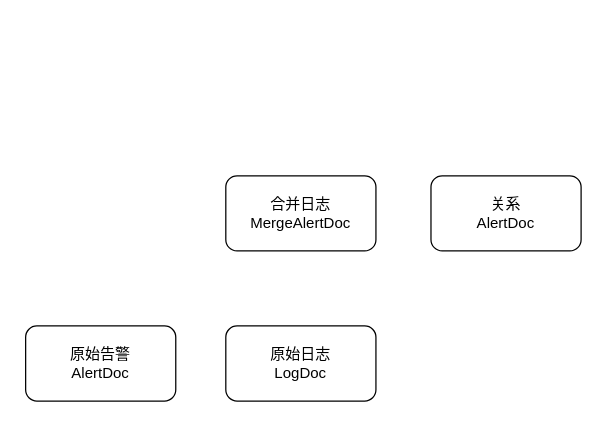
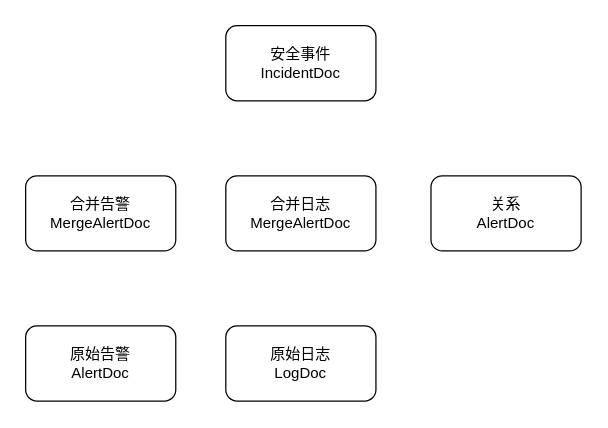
node "安全事件 IncidentDoc": added
node "合并告警 MergeAlertDoc": added
